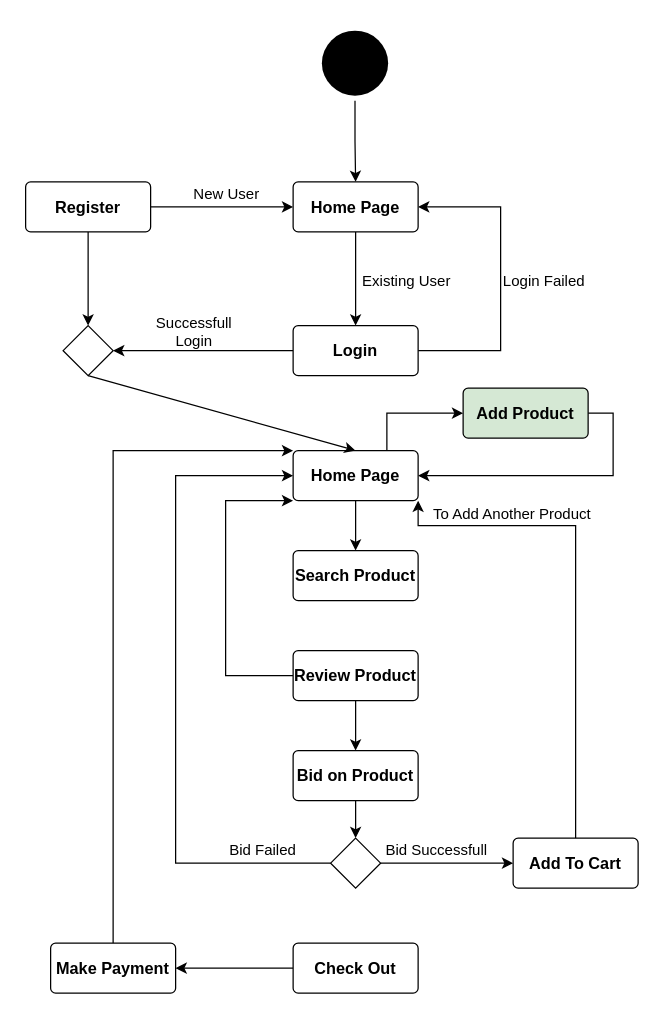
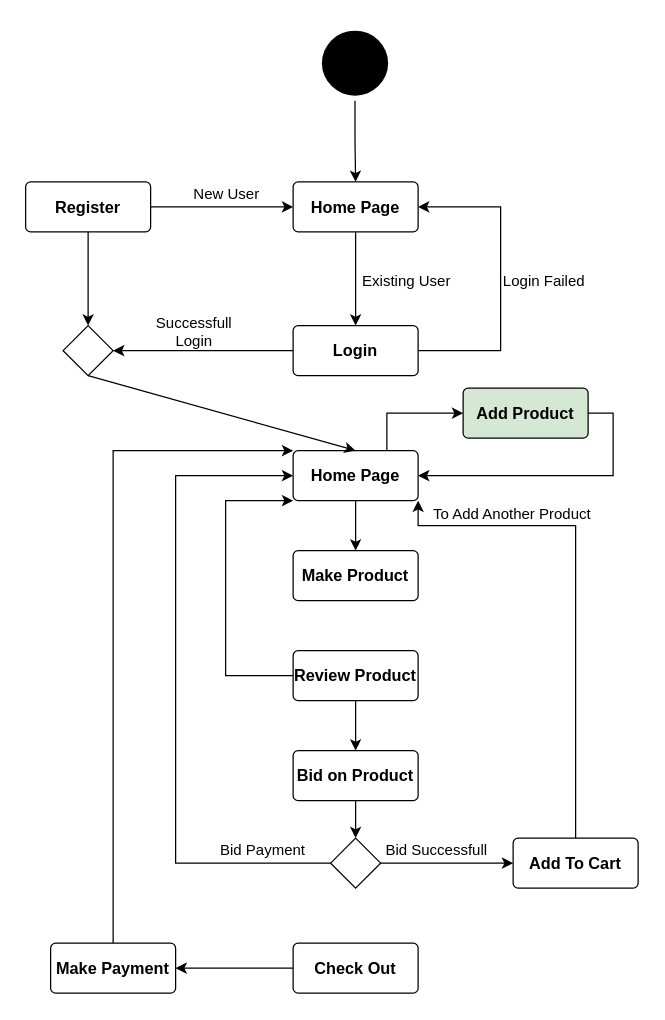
node "Search Product": label "Search Product" -> "Make Product"
node "Bid Failed": label "Bid Failed" -> "Bid Payment"
